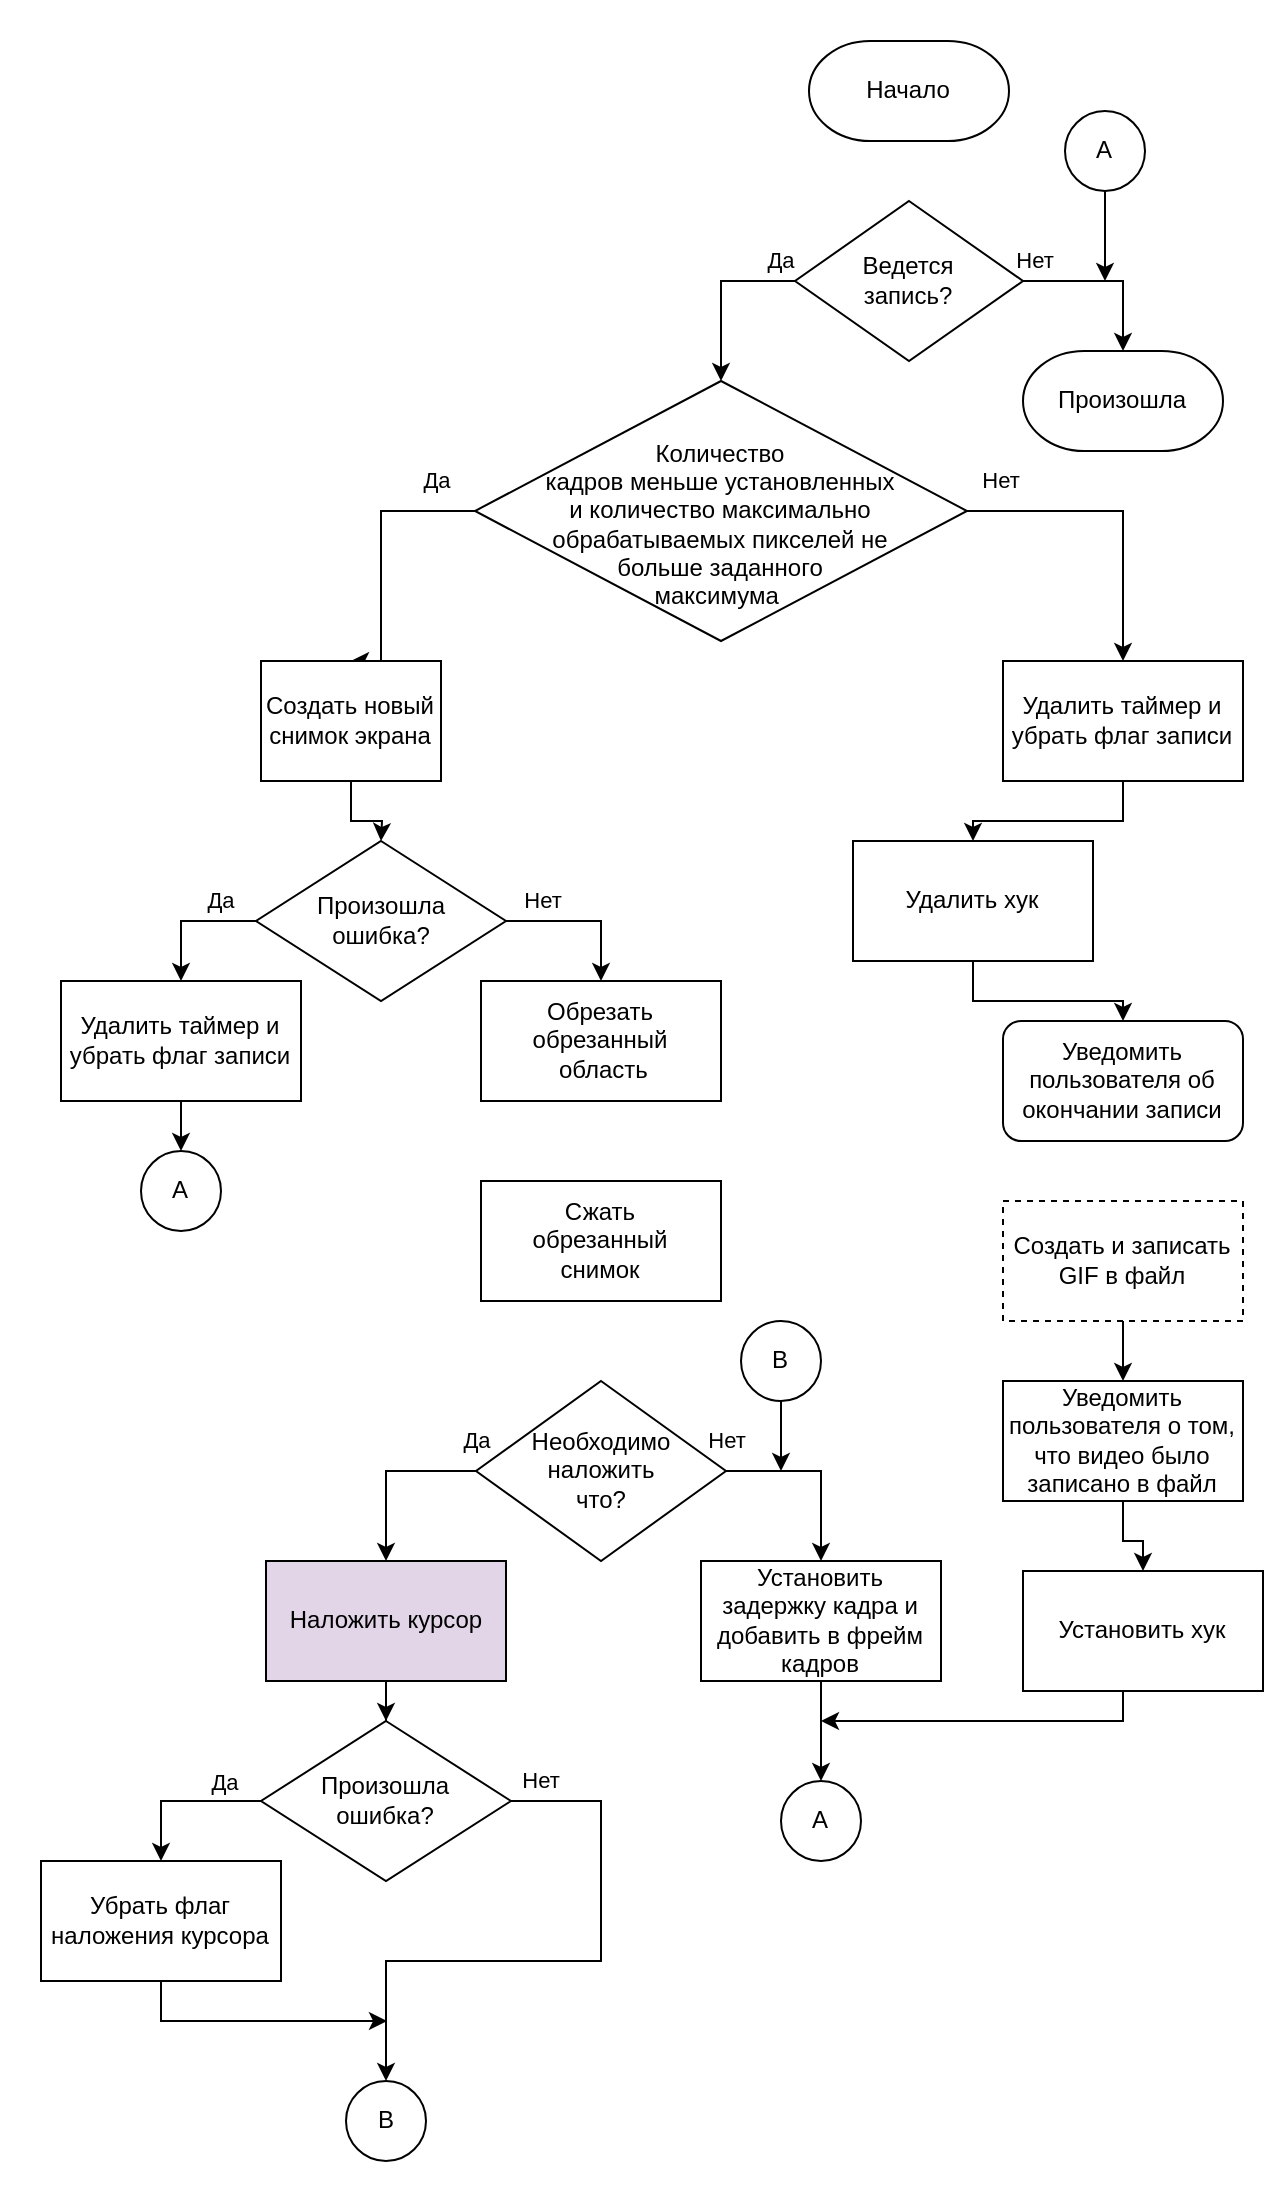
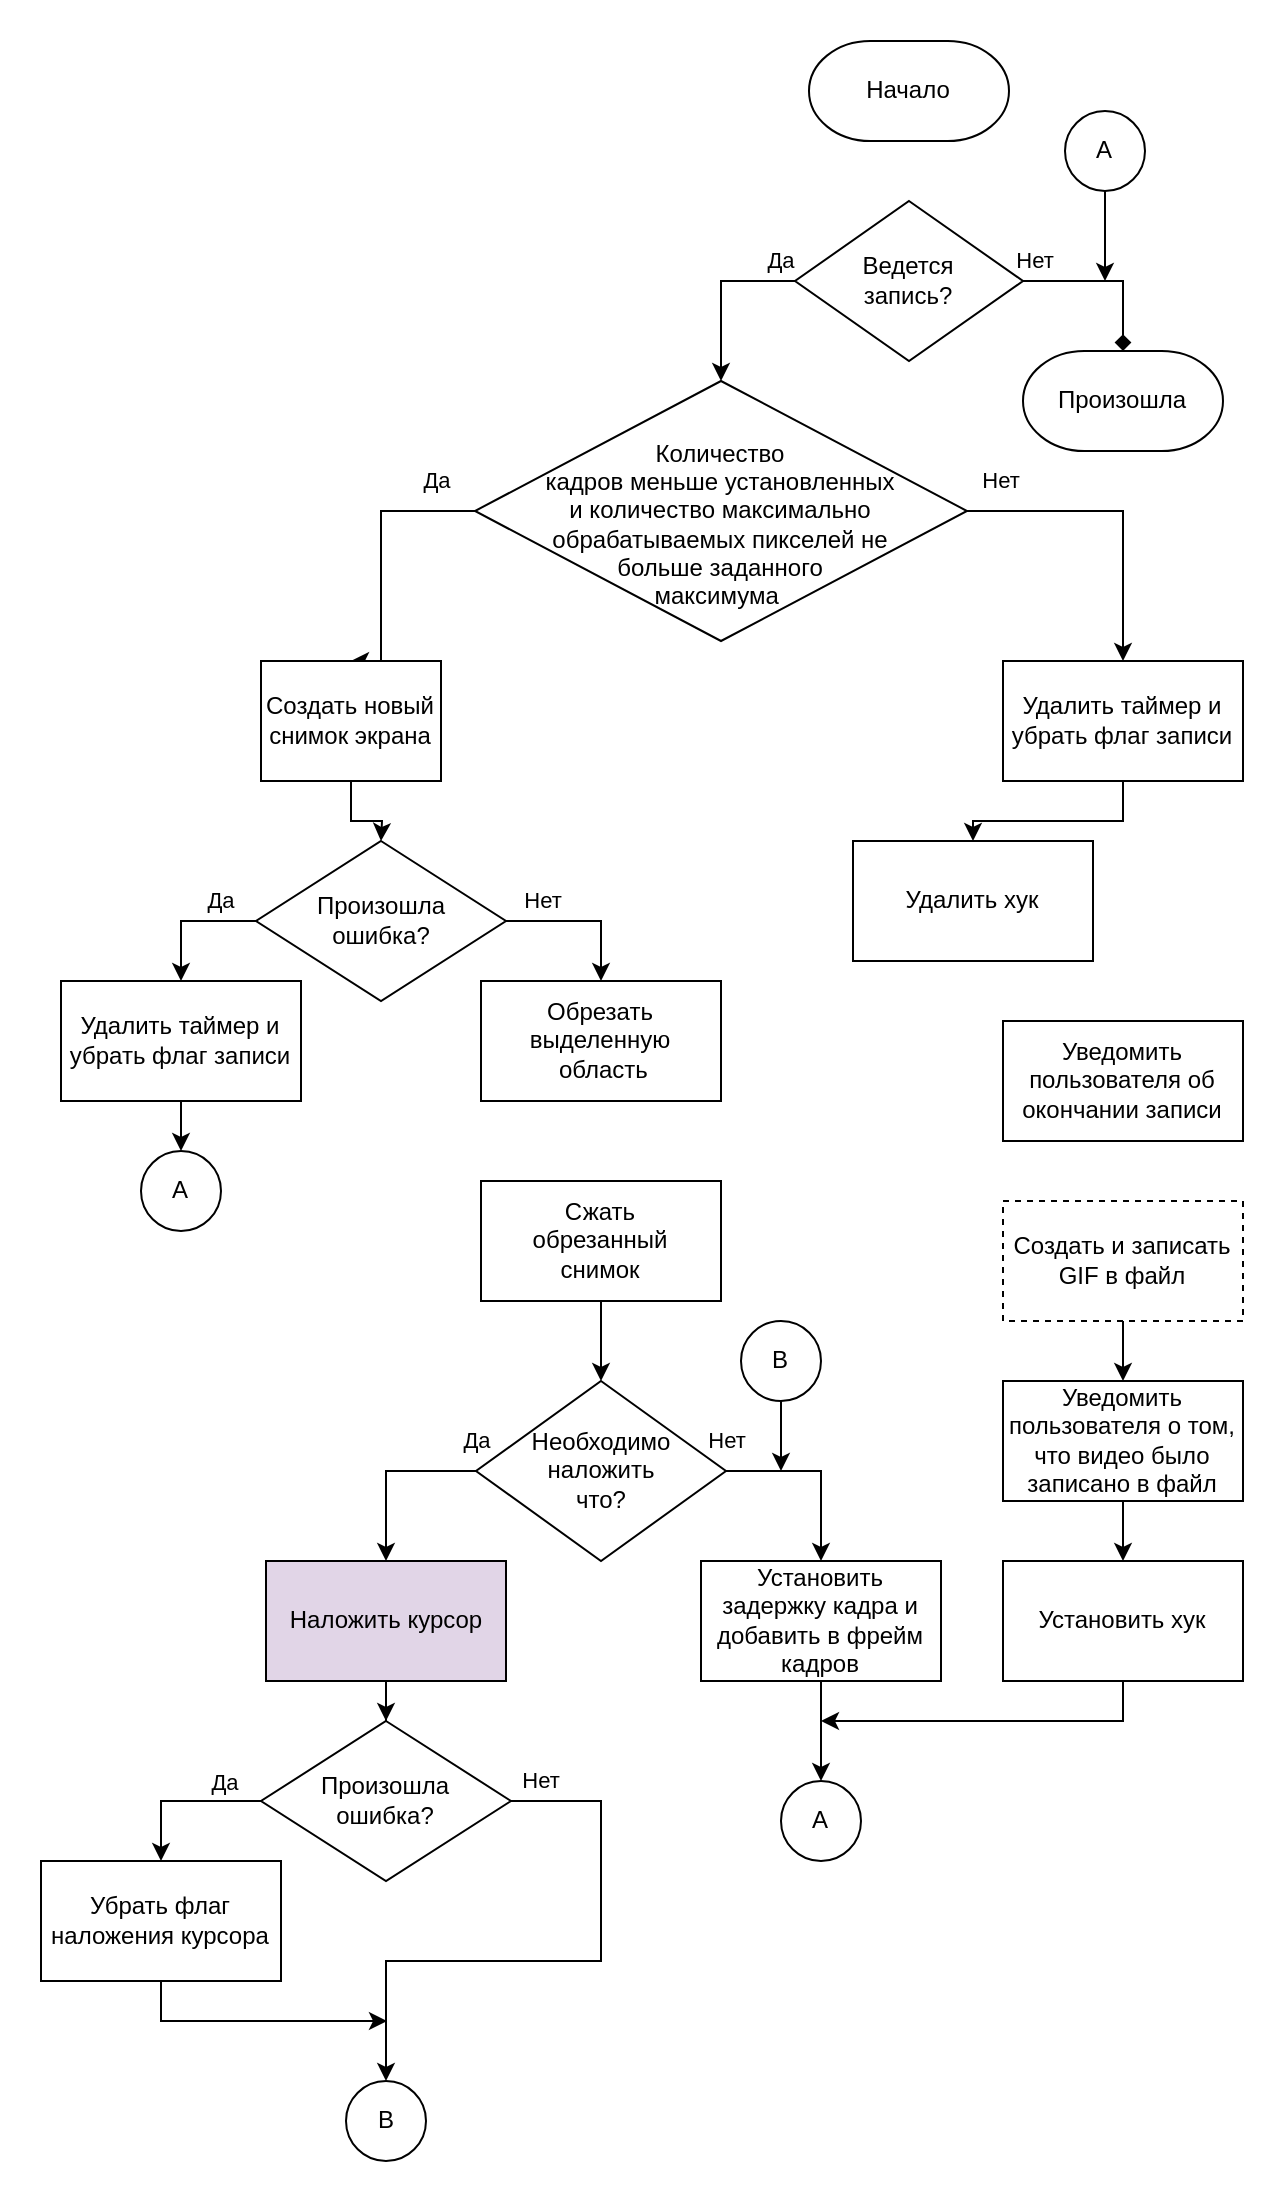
edge "Ведется запись?" -> "Произошла": arrowhead classic -> diamond
edge "Удалить хук" -> "Уведомить пользователя об окончании записи": removed
node "Обрезать обрезанный область": label "Обрезать обрезанный область" -> "Обрезать выделенную область"
node "Уведомить пользователя об окончании записи": shape rounded rectangle -> rectangle
edge "Сжать обрезанный снимок" -> "Необходимо наложить что?": added
node "Установить хук": moved (1143, 1631) -> (1123, 1621)
